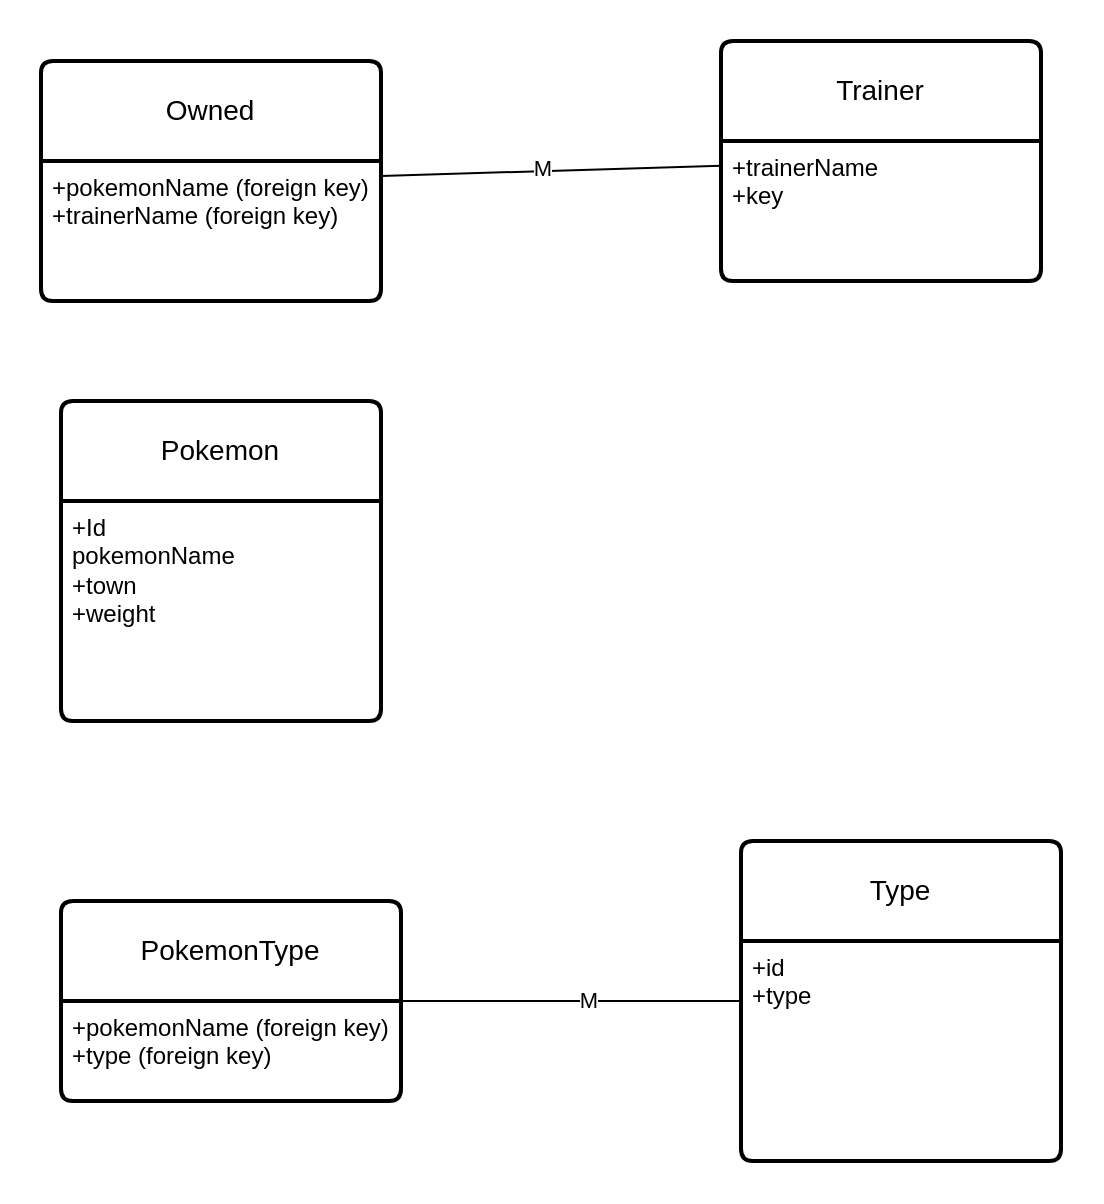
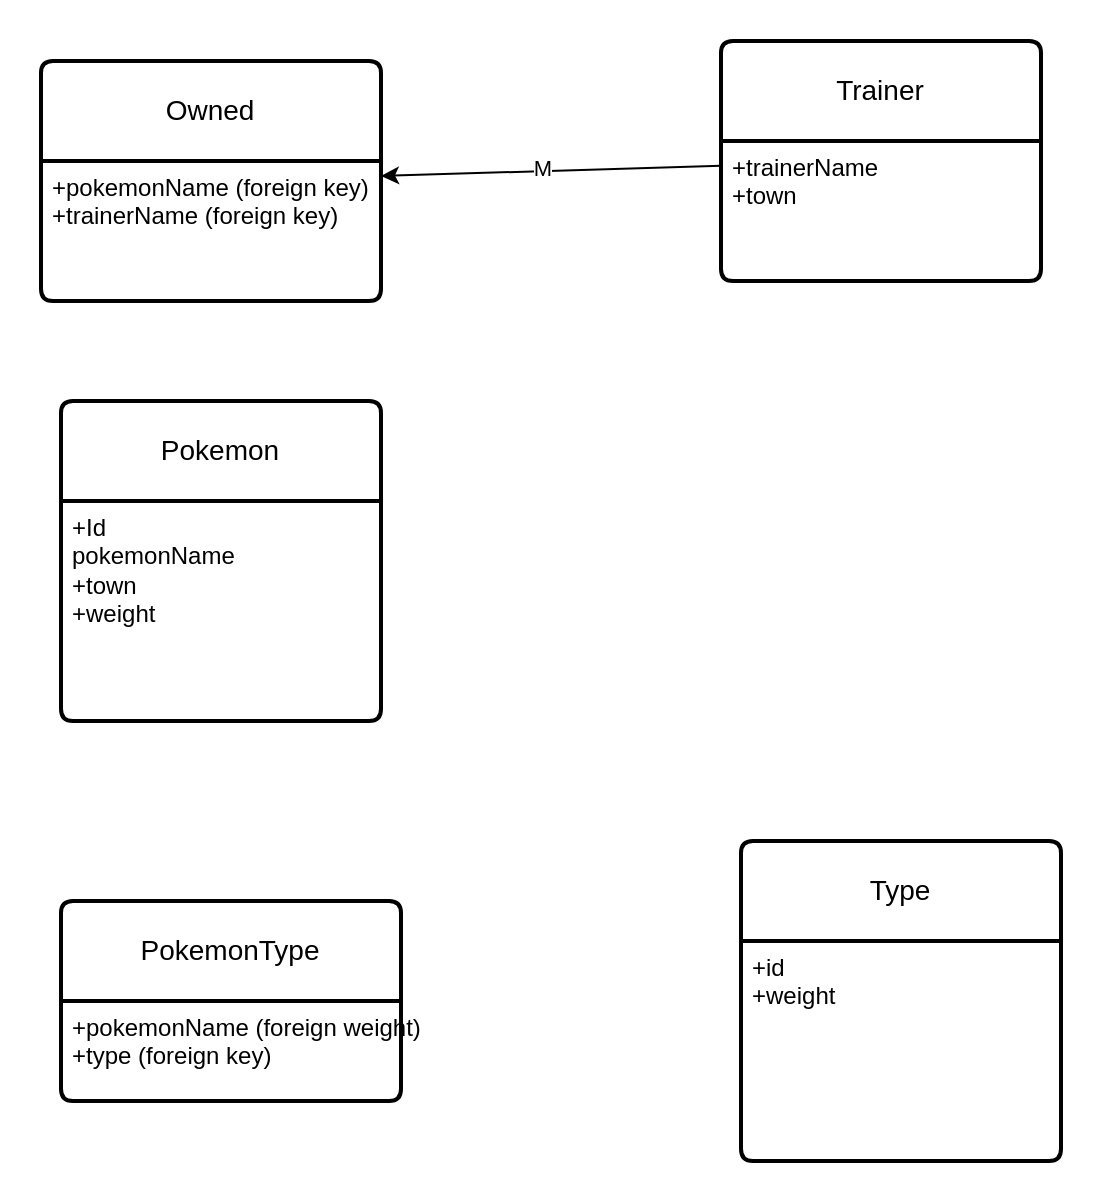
edge "Trainer" -- "Owned": arrowhead none -> classic
node "+trainerName +key": label "+trainerName +key" -> "+trainerName +town"
node "+id +type": label "+id +type" -> "+id +weight"
edge "PokemonType" -- "Type": removed, label "M"
node "+pokemonName (foreign key) +type (foreign key)": label "+pokemonName (foreign key) +type (foreign key)" -> "+pokemonName (foreign weight) +type (foreign key)"
